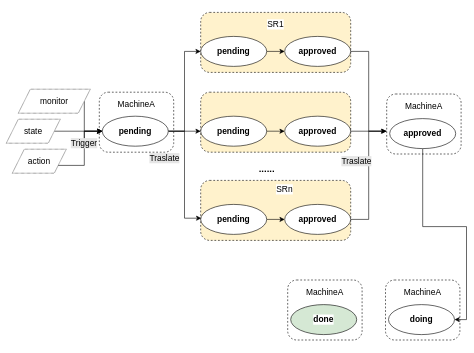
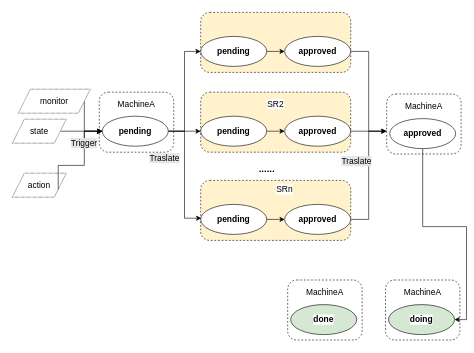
node "SR1": removed
node "SR2": added
node "state": moved (33, 131) -> (39, 131)
node "action": moved (39, 161) -> (39, 185)
node "doing": fillcolor #ffffff -> #d5e8d4
